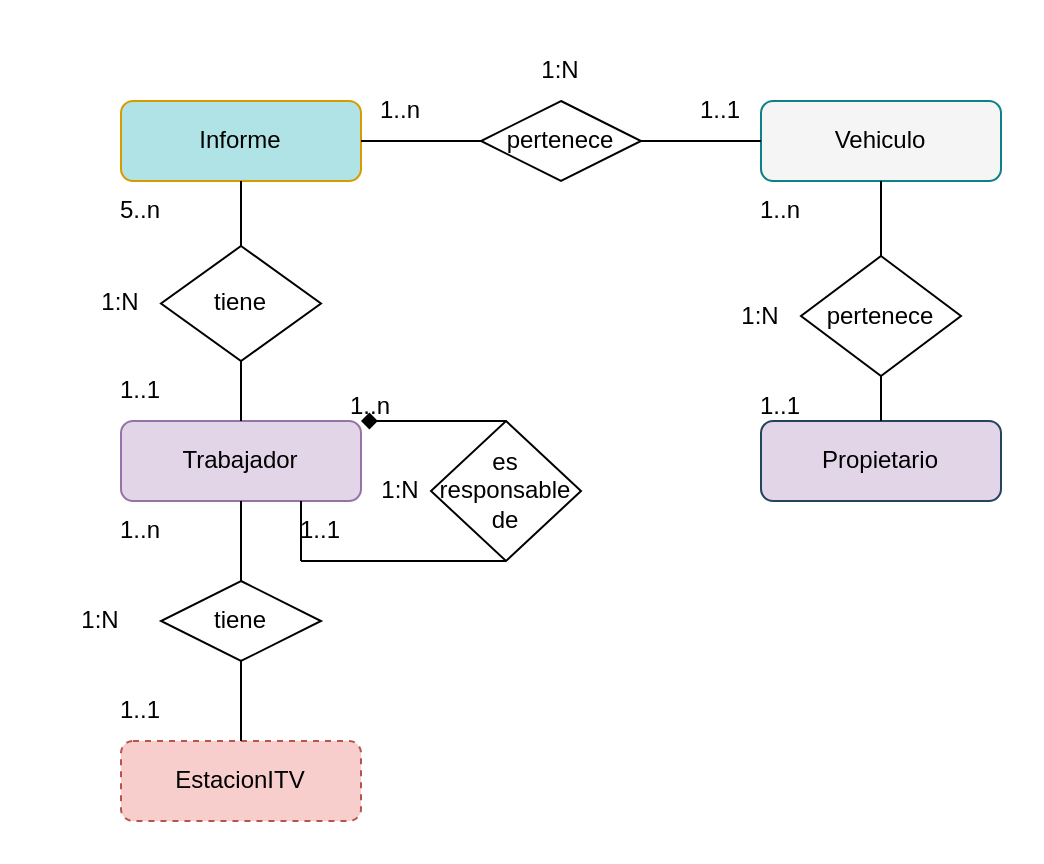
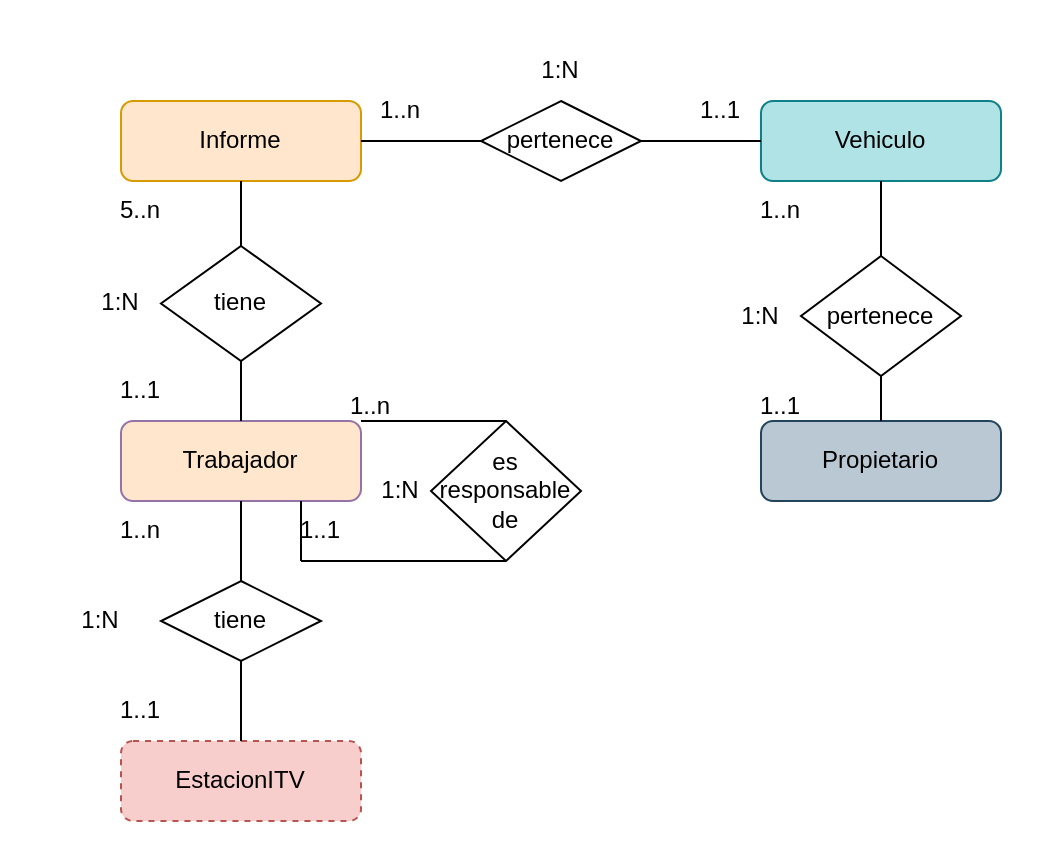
node "Informe": fillcolor #b0e3e6 -> #ffe6cc
node "Vehiculo": fillcolor #f5f5f5 -> #b0e3e6
edge "es responsable de" -> "Trabajador": arrowhead diamond -> none
node "Trabajador": fillcolor #e1d5e7 -> #ffe6cc
node "Propietario": fillcolor #e1d5e7 -> #bac8d3
